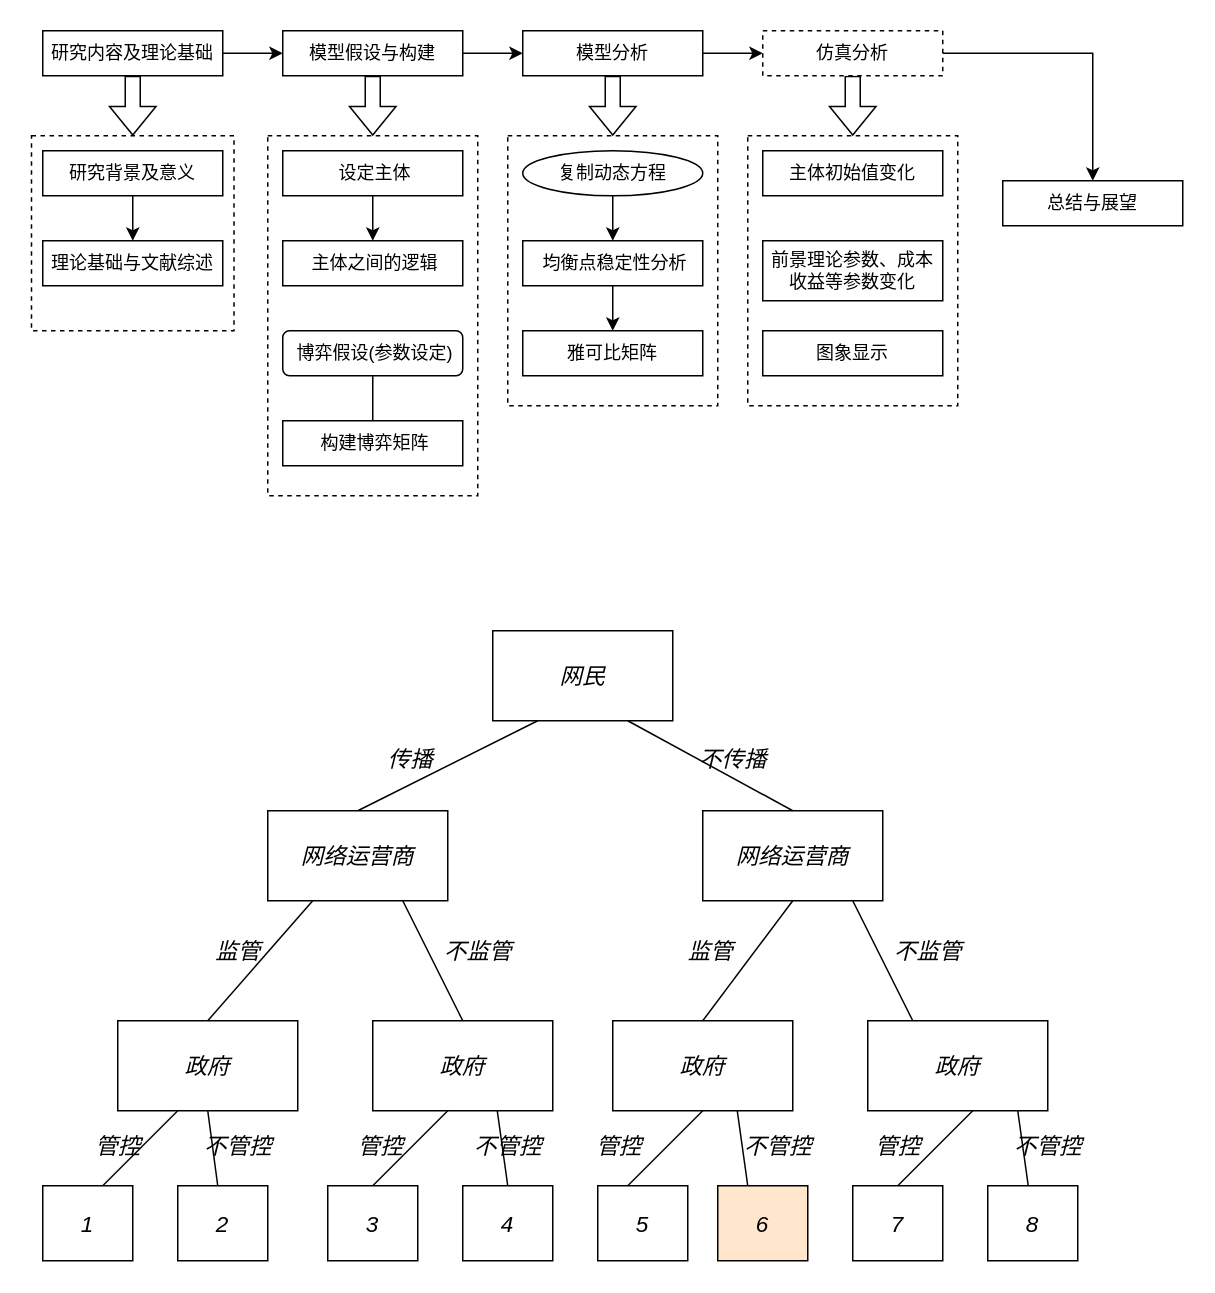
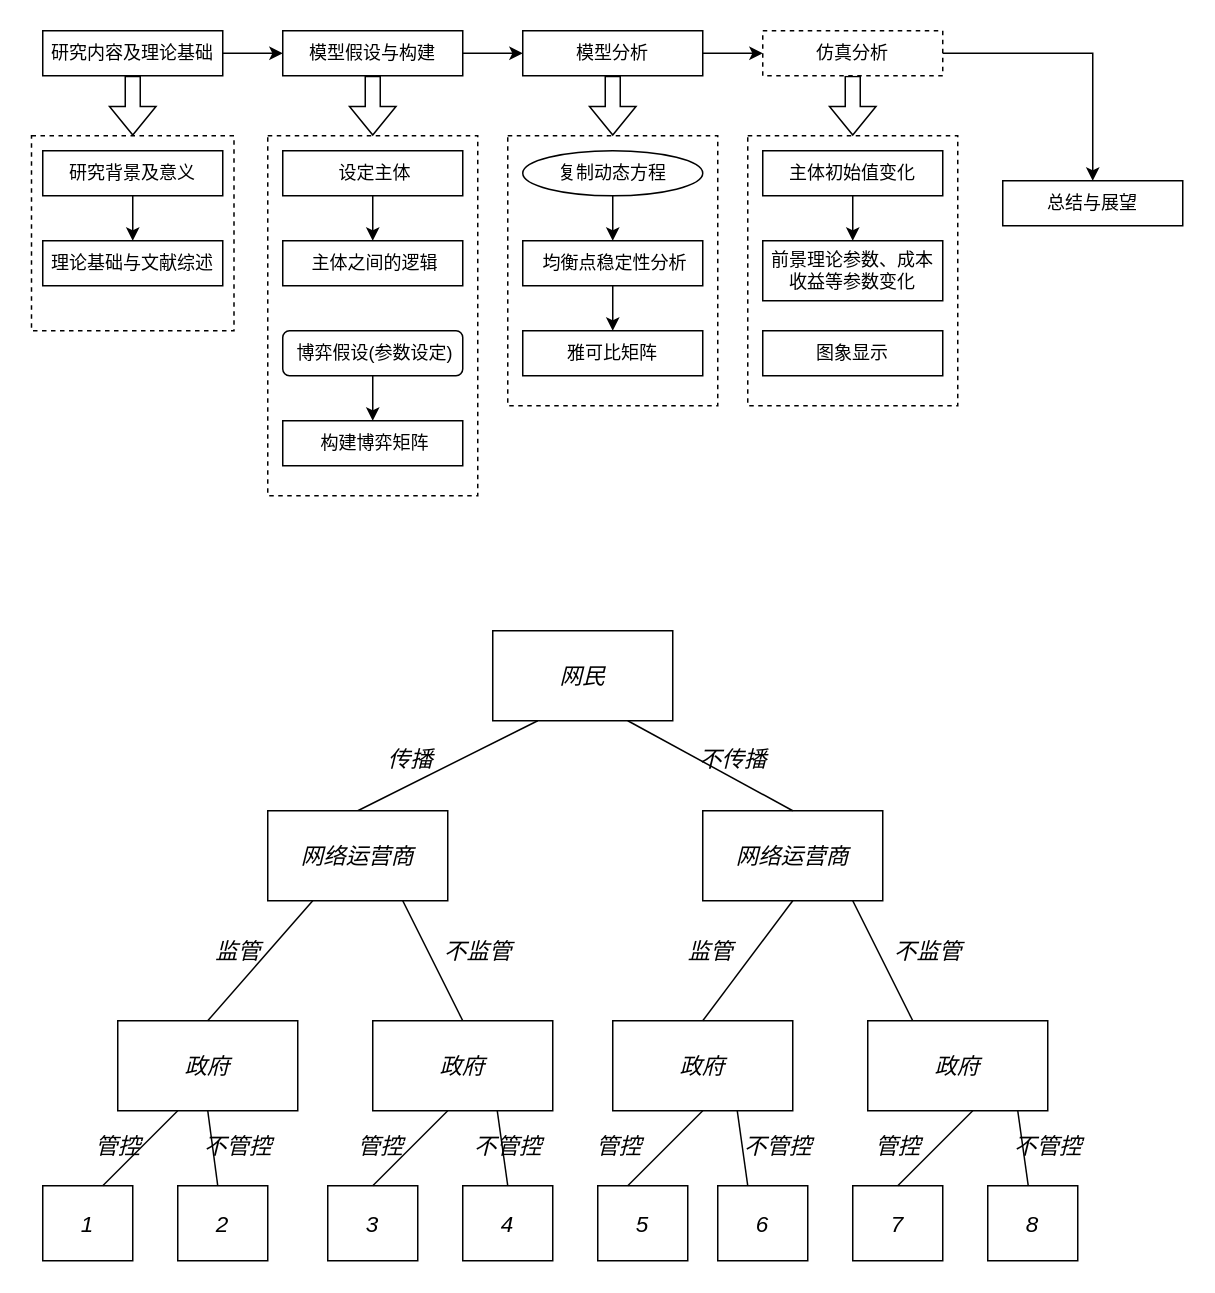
edge "主体初始值变化" -> "前景理论参数、成本收益等参数变化": added
edge "博弈假设(参数设定)" -- "构建博弈矩阵": arrowhead none -> classic
node "6": fillcolor #ffe6cc -> #ffffff
